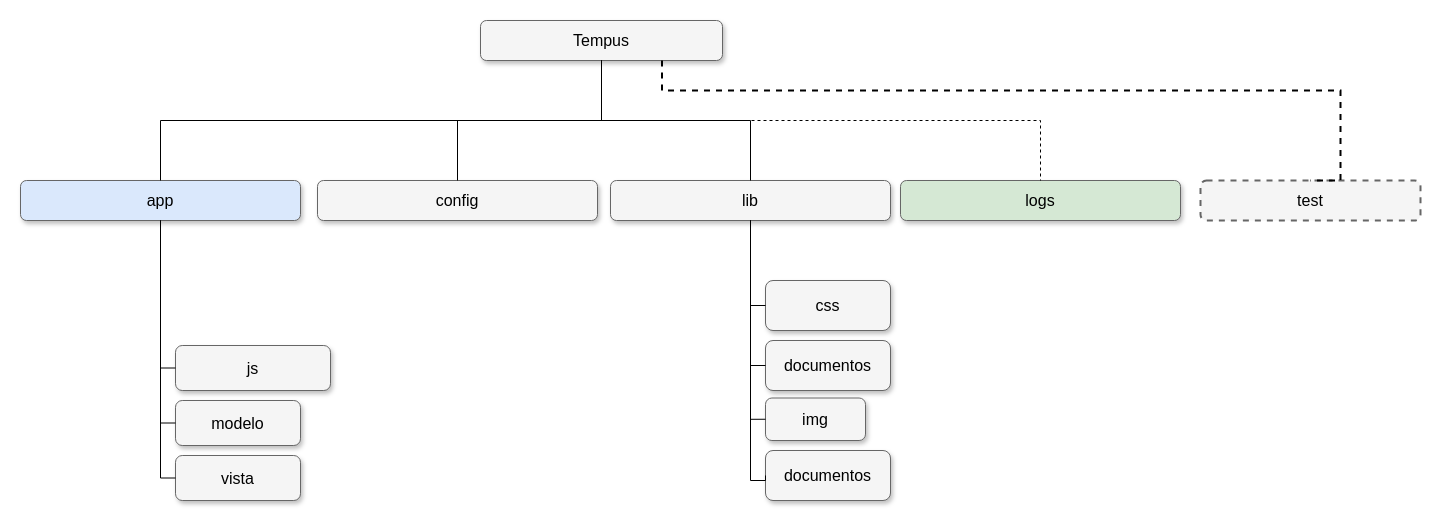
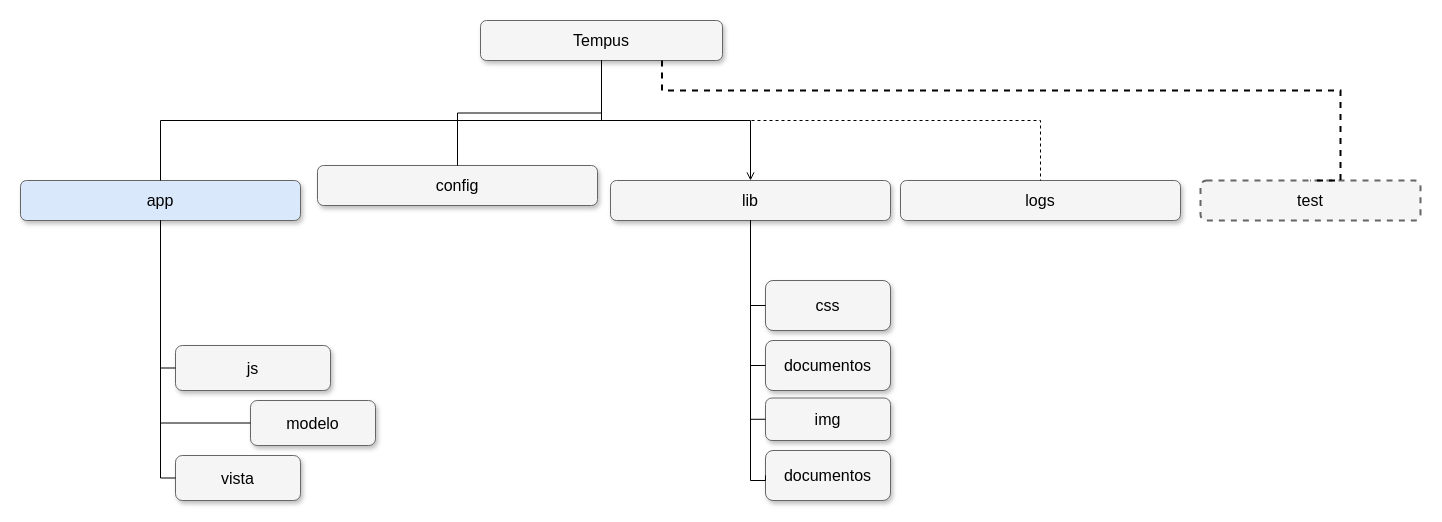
edge "Tempus" -- "lib": arrowhead none -> open
node "config": moved (458, 201) -> (458, 186)
node "logs": fillcolor #d5e8d4 -> #f5f5f5
node "img": size 100x43 -> 125x43
node "modelo": moved (238, 423) -> (313, 423)
